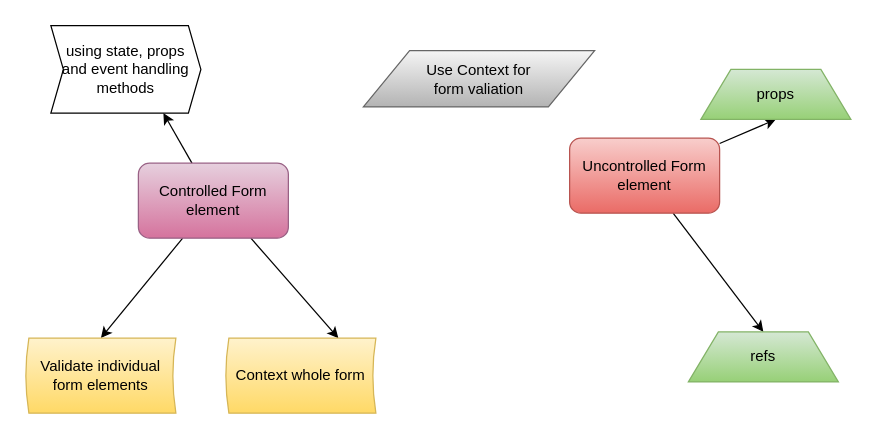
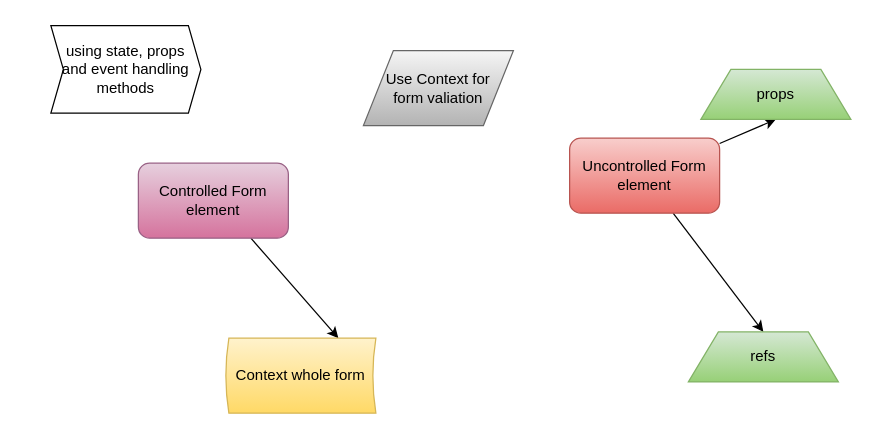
node "Use Context for form valiation": size 231x56 -> 150x75
edge "Controlled Form element" -> "using state, props and event handling methods": removed
edge "Controlled Form element" -> "Validate individual form elements": removed
node "Validate individual form elements": removed
